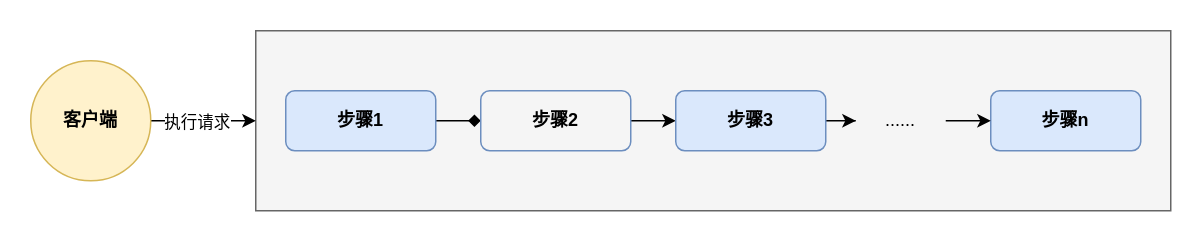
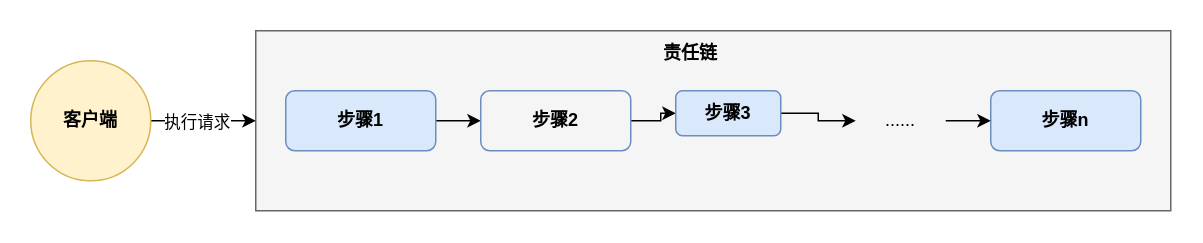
node "责任链": added
edge "步骤1" -> "步骤2": arrowhead diamond -> classic
node "步骤3": size 150x60 -> 105x45
